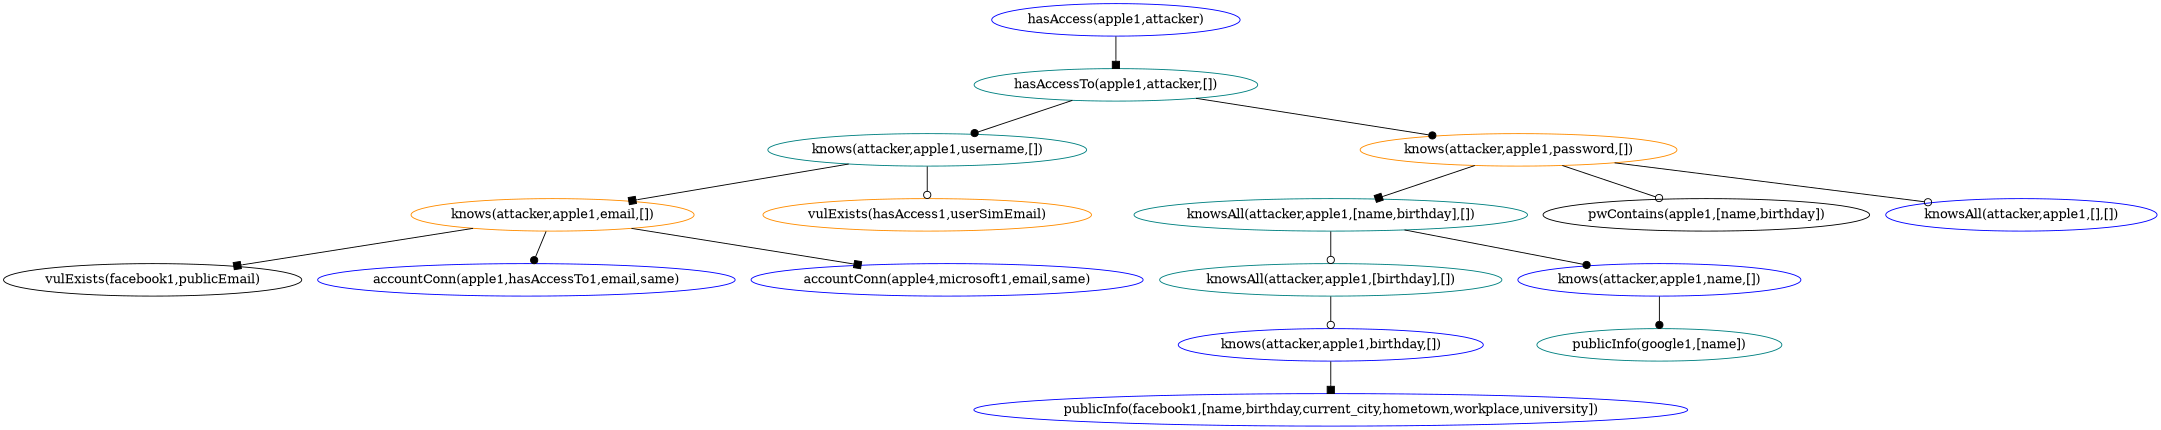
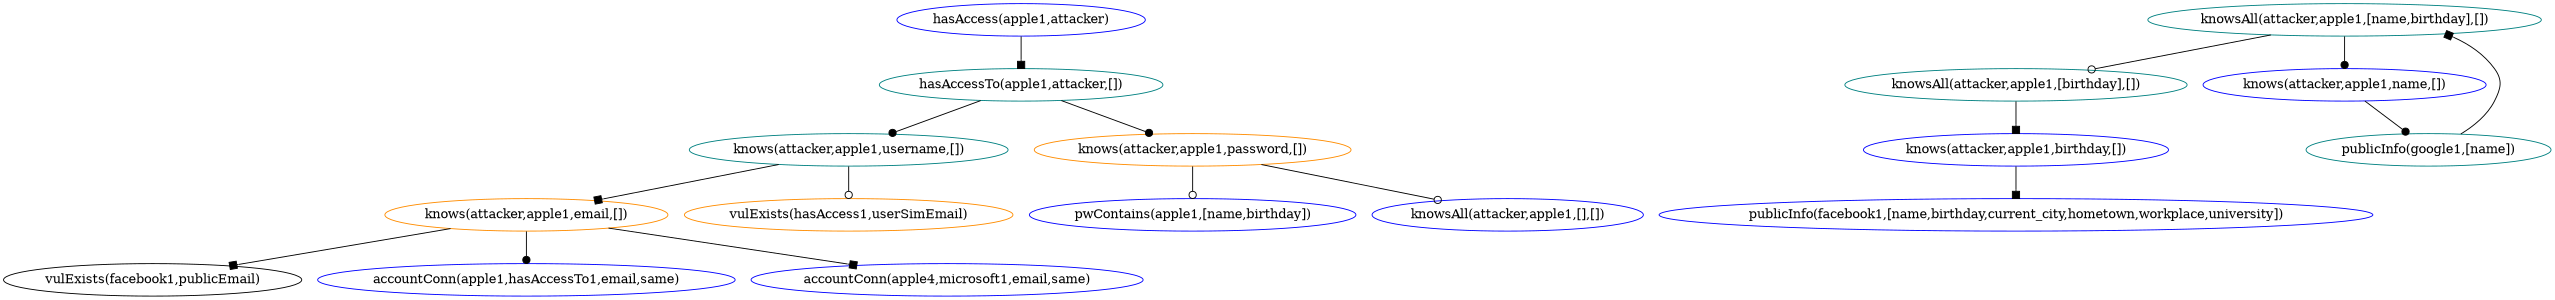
edge "knows(attacker,apple1,password,[])" -> "knowsAll(attacker,apple1,[name,birthday],[])": now "publicInfo(google1,[name])" -> "knowsAll(attacker,apple1,[name,birthday],[])"
node "pwContains(apple1,[name,birthday])": color black -> blue
edge "knowsAll(attacker,apple1,[birthday],[])" -> "knows(attacker,apple1,birthday,[])": arrowhead odot -> box
